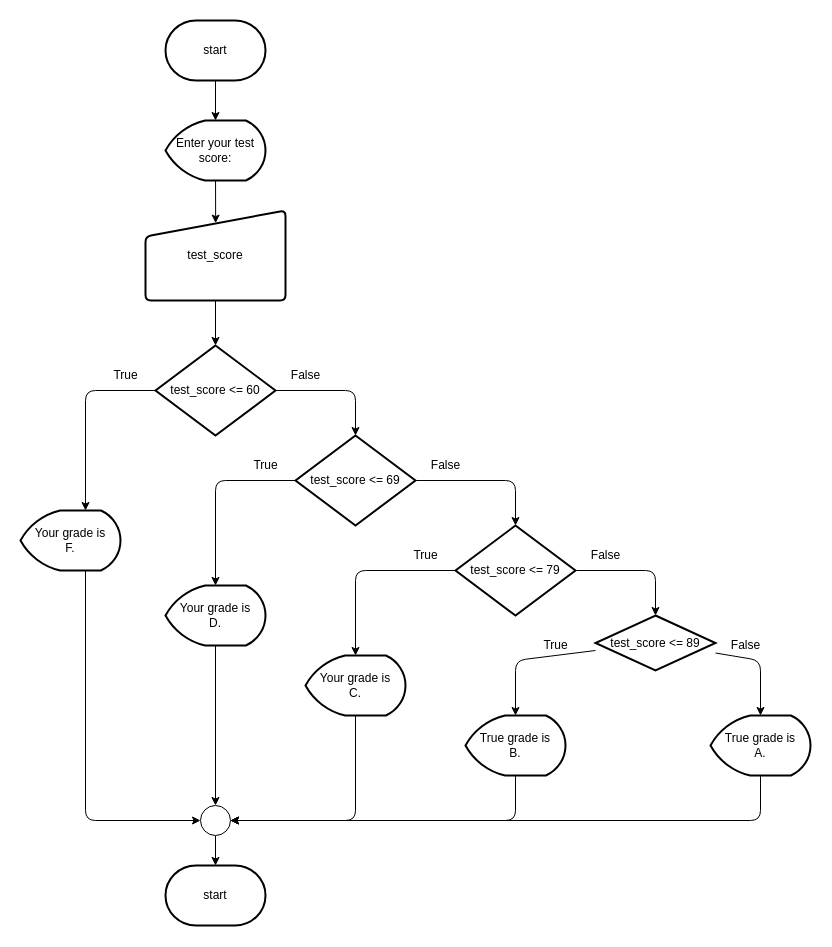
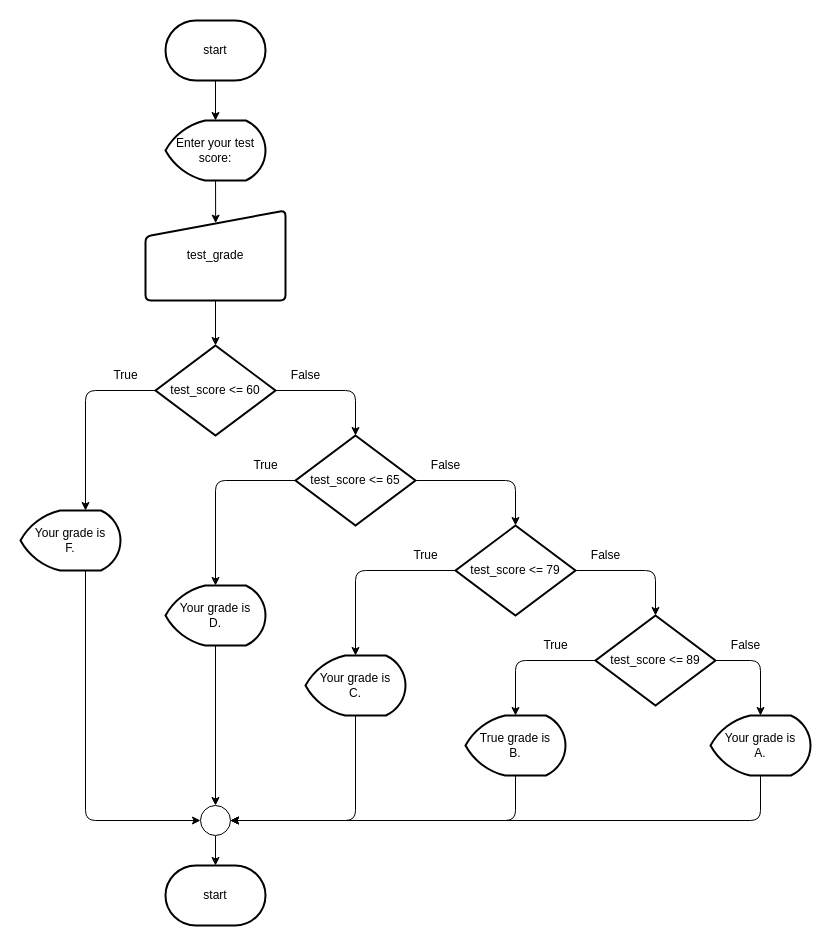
node "test_score": label "test_score" -> "test_grade"
node "test_score <= 69": label "test_score <= 69" -> "test_score <= 65"
node "test_score <= 89": size 120x55 -> 120x90
node "True grade is A.": label "True grade is A." -> "Your grade is A."
